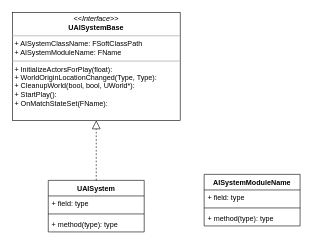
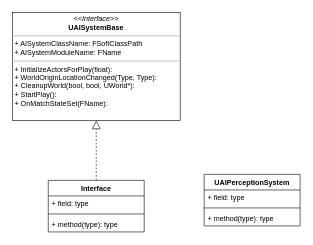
node "AISystemModuleName": label "AISystemModuleName" -> "UAIPerceptionSystem"
node "UAISystem": label "UAISystem" -> "Interface"
